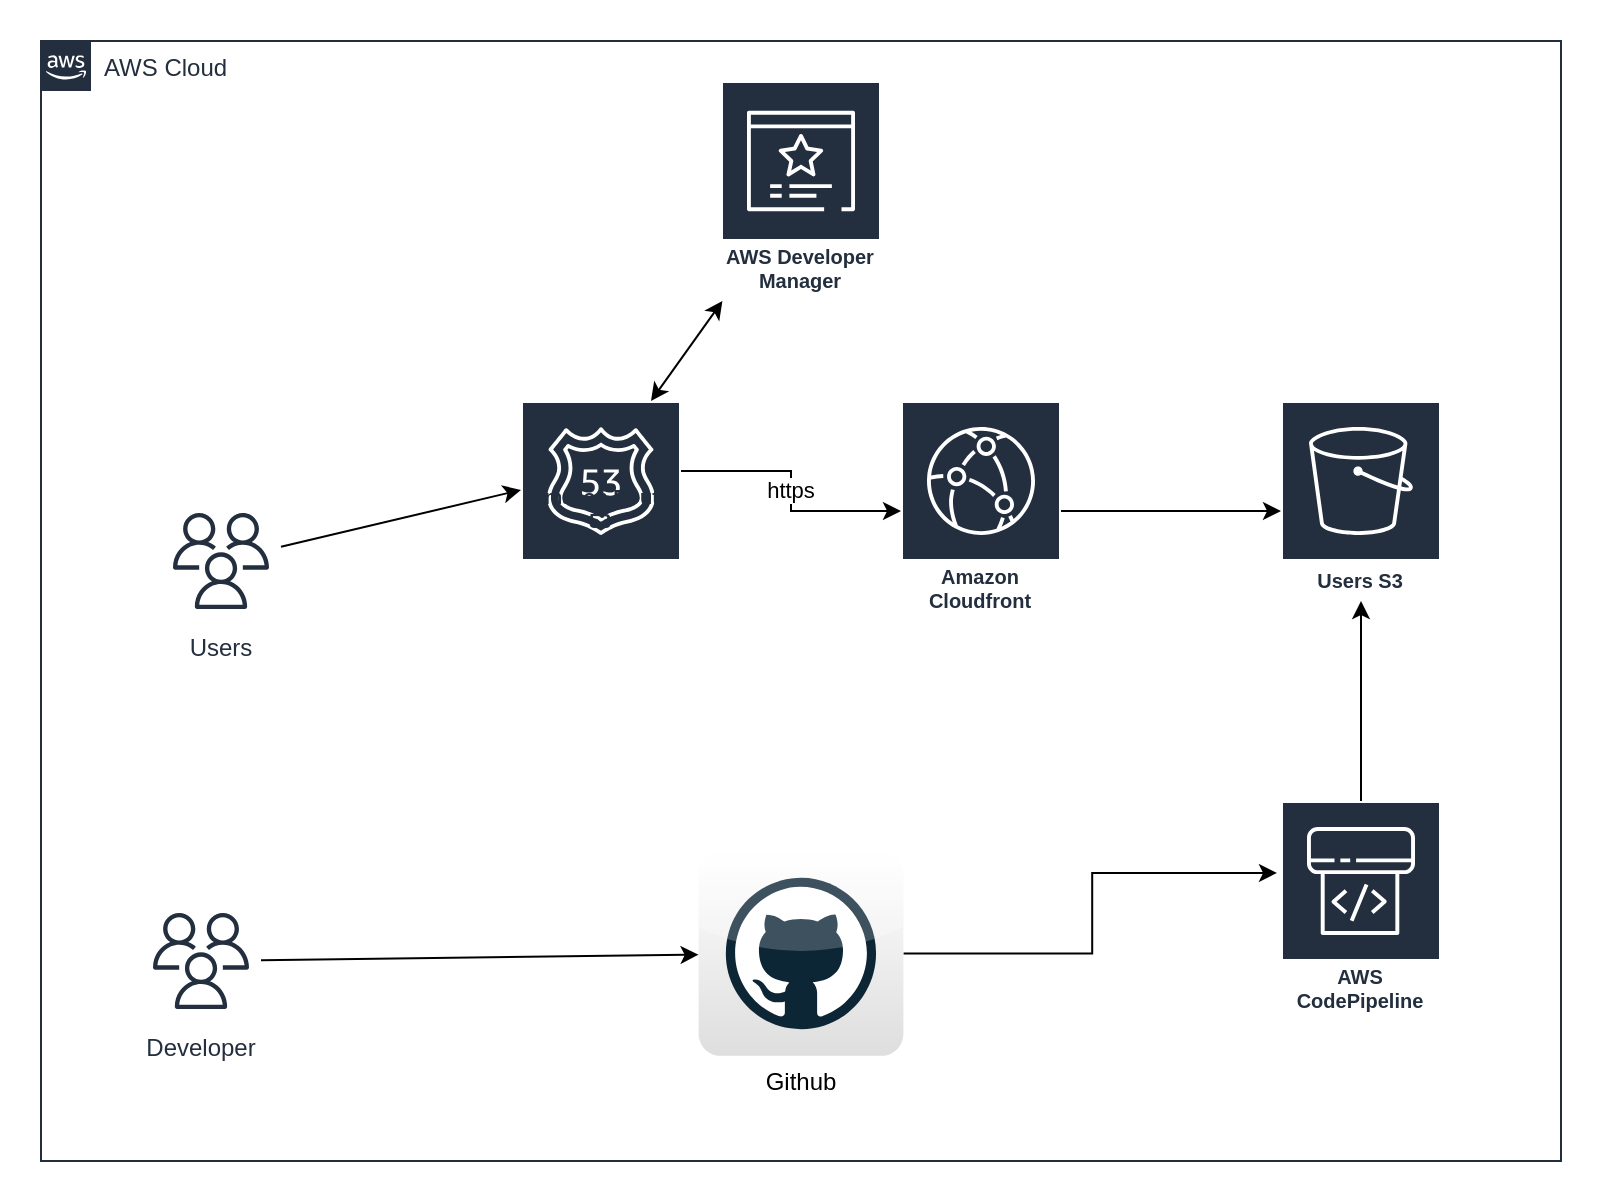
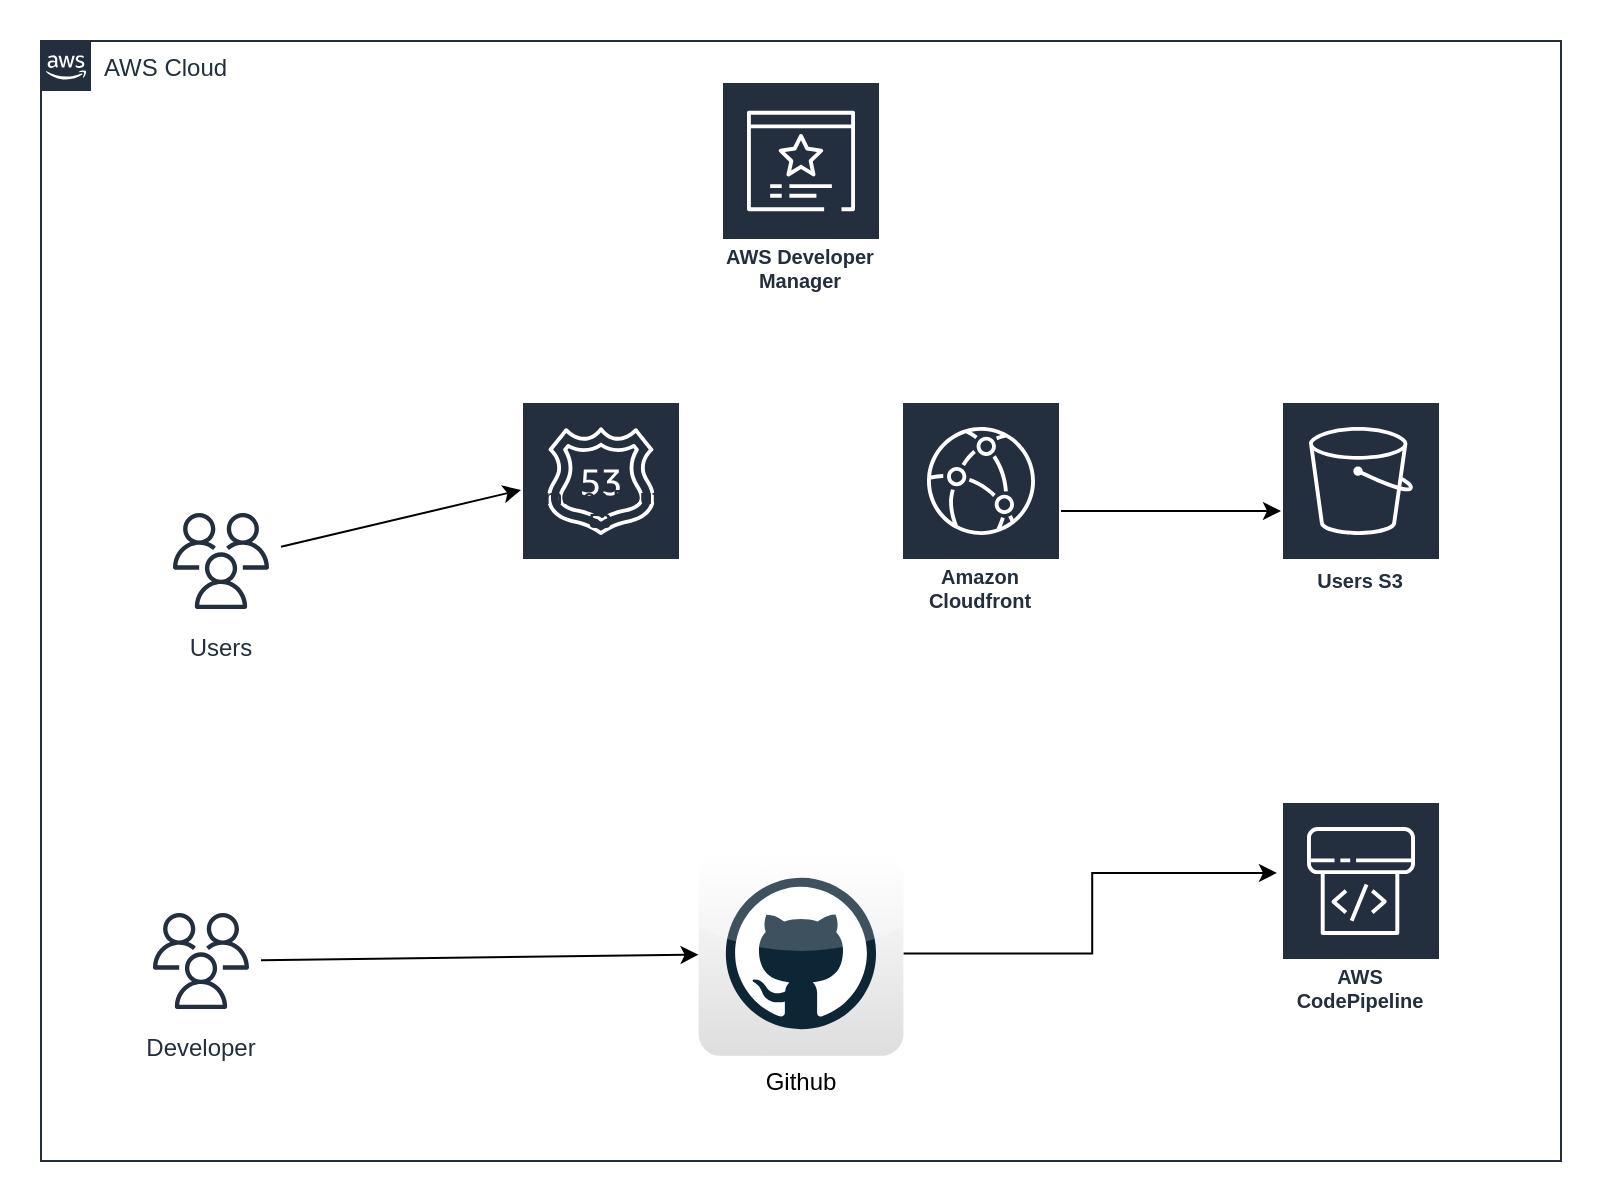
edge "AWS Developer Manager" -- "Amazon Route 53": removed
edge "Amazon Route 53" -> "Amazon Cloudfront": removed, label "https"
edge "AWS CodePipeline" -> "Users S3": removed
